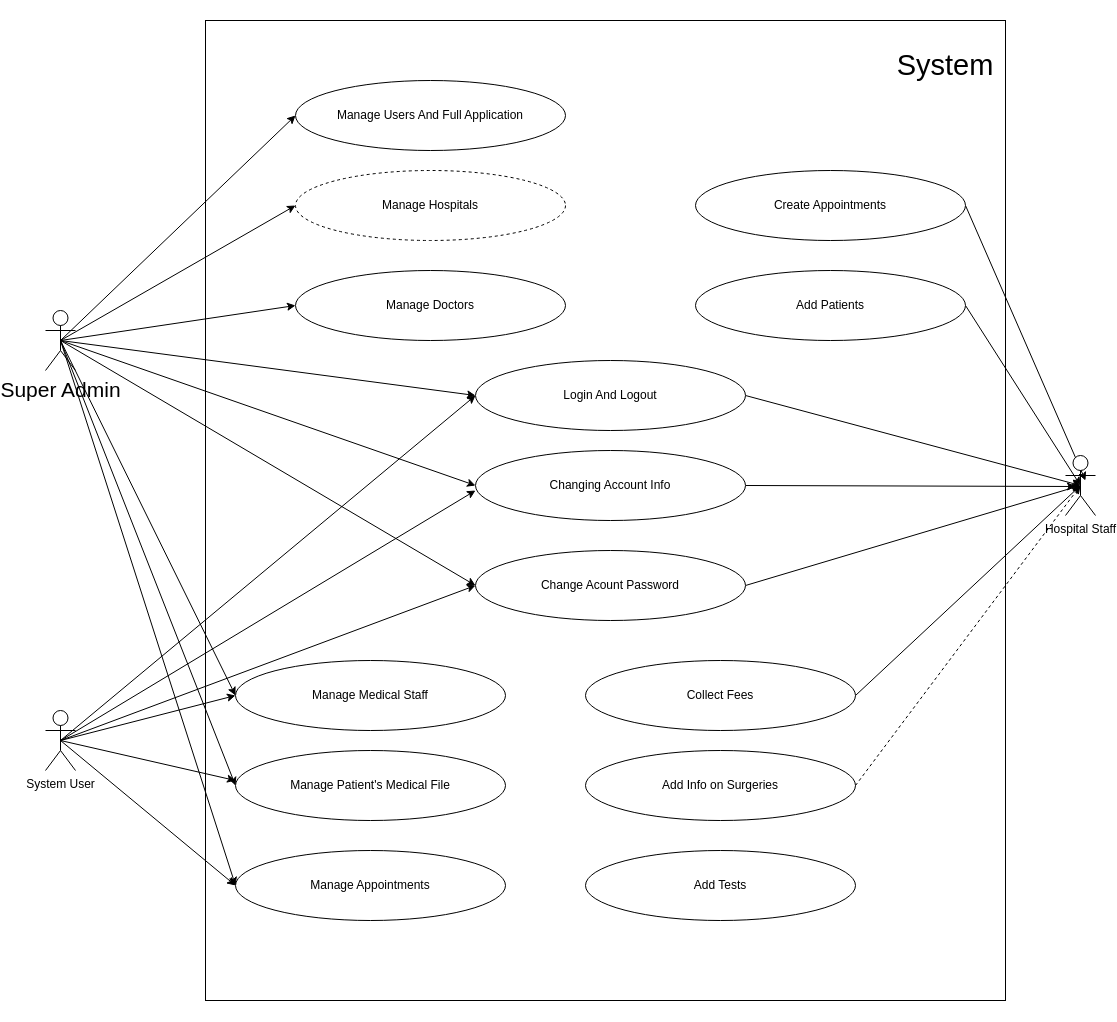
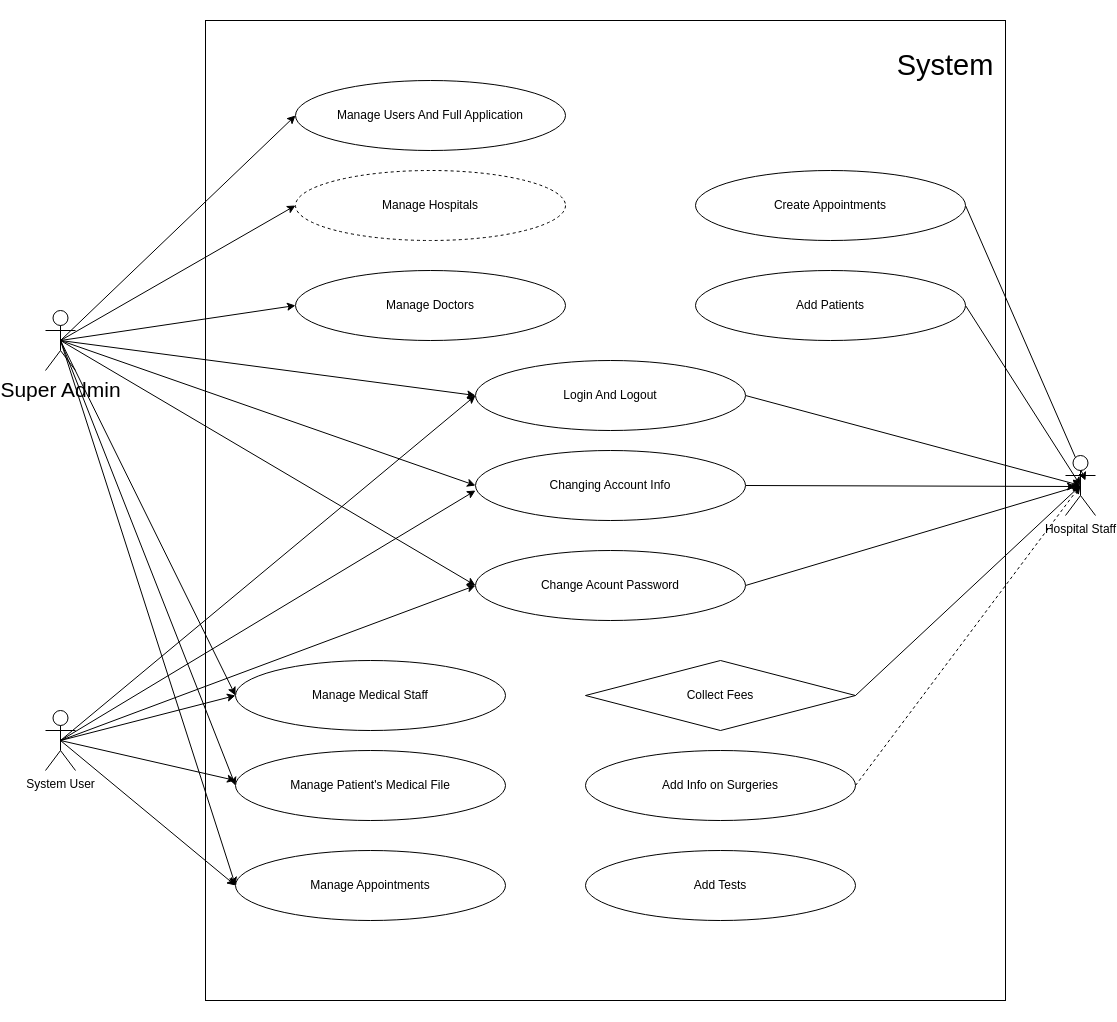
node "Collect Fees": shape ellipse -> diamond
